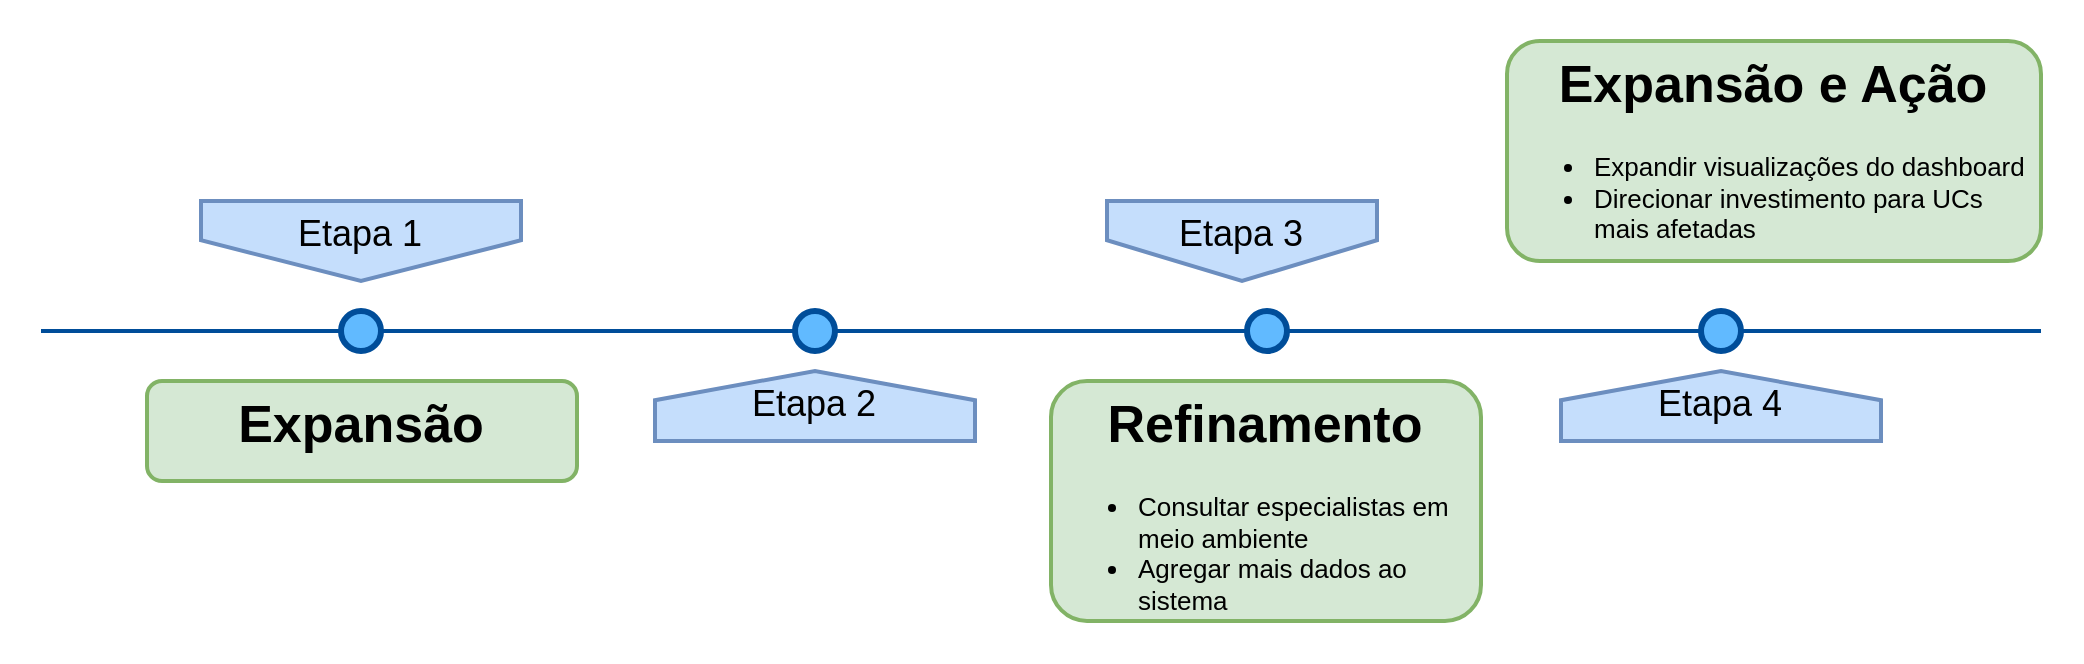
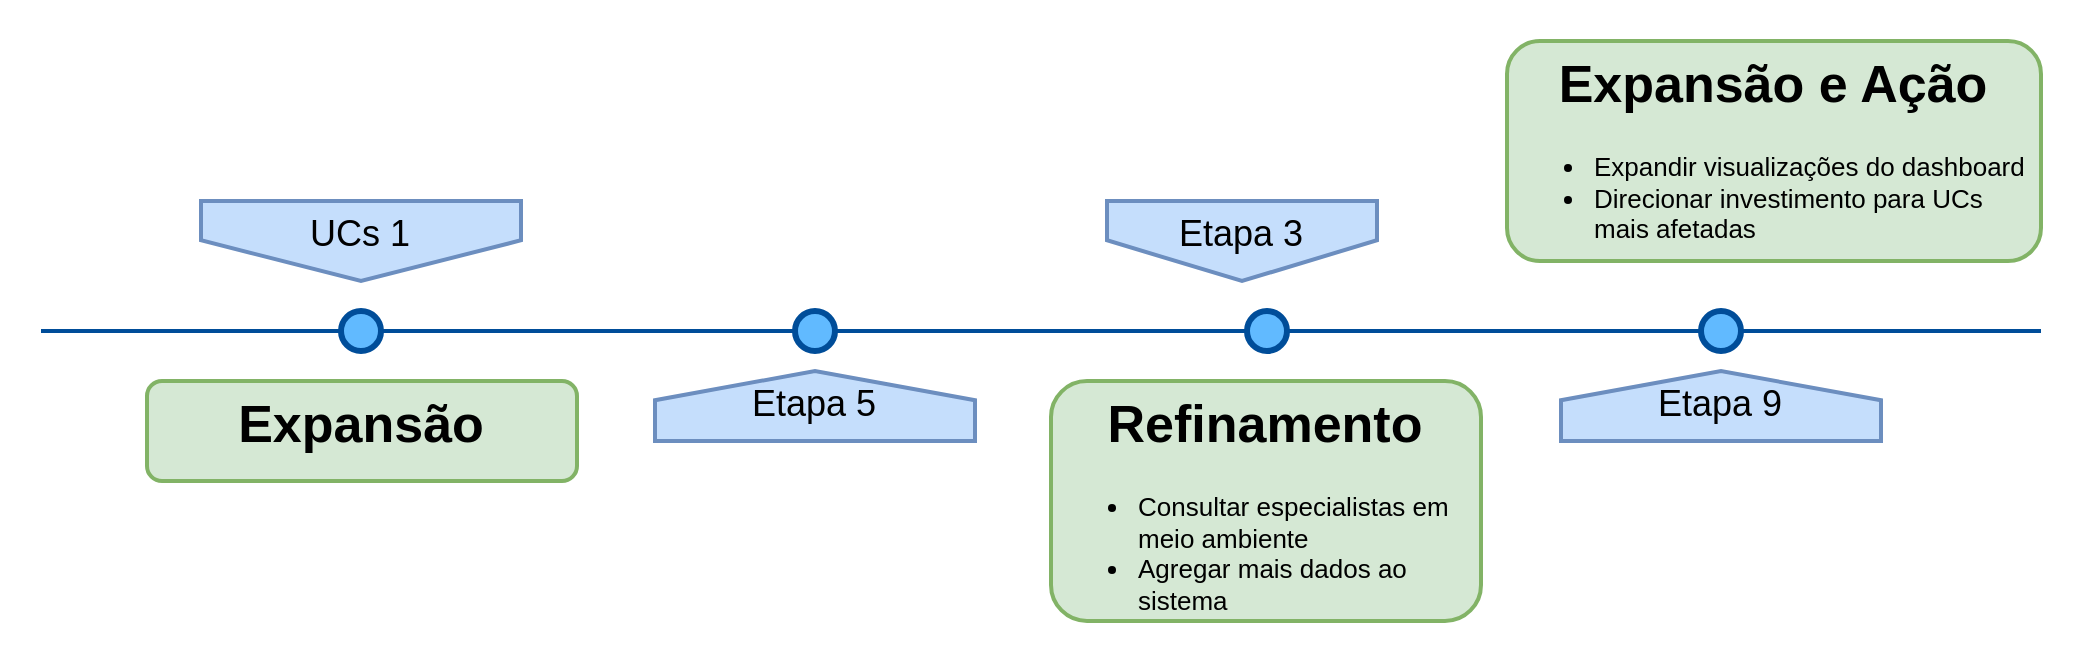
node "Etapa 1": label "Etapa 1" -> "UCs 1"
node "Etapa 2": label "Etapa 2" -> "Etapa 5"
node "Etapa 4": label "Etapa 4" -> "Etapa 9"
